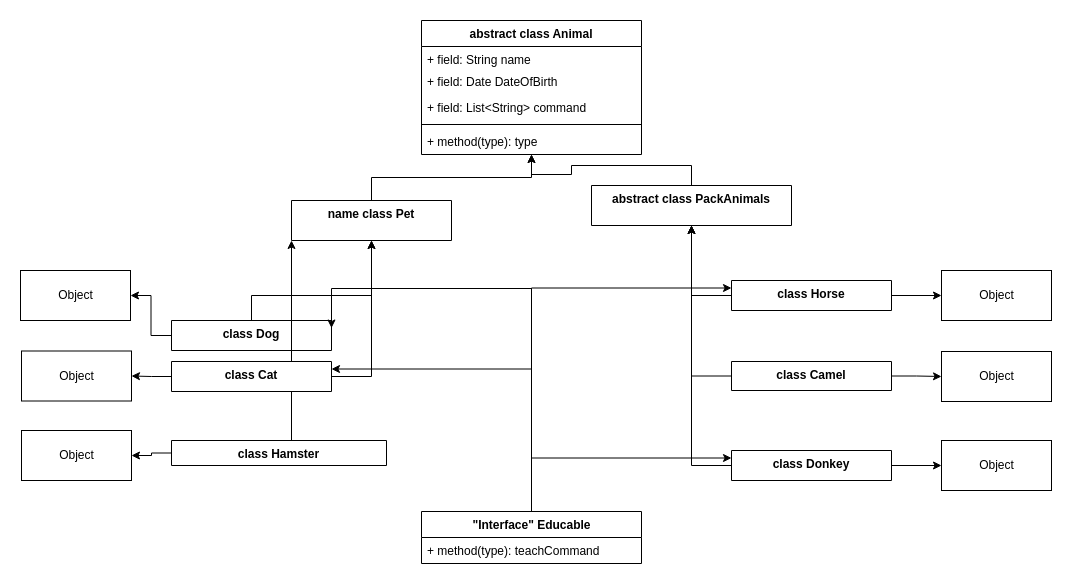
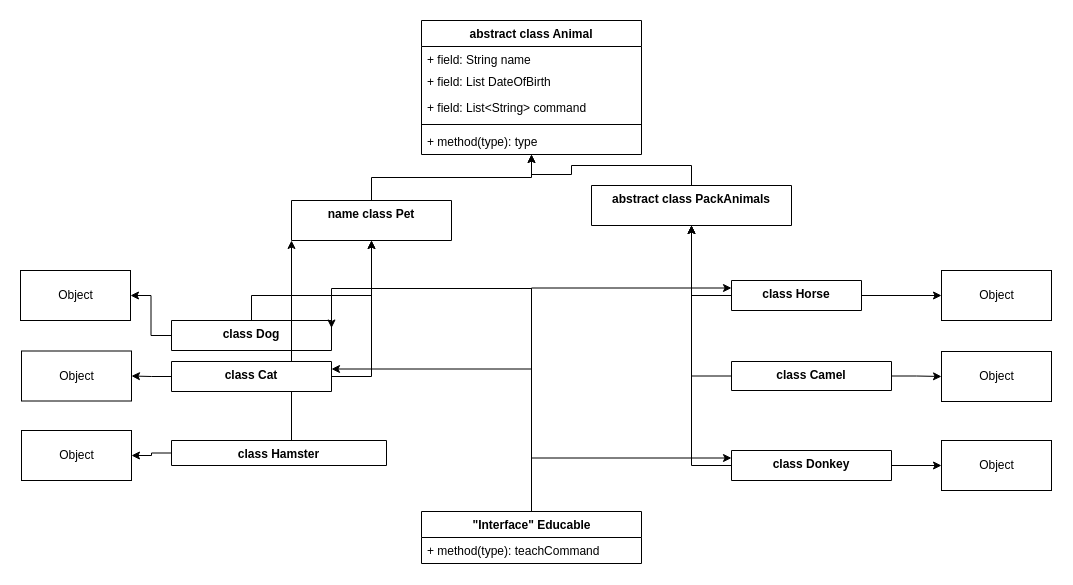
node "+ field: Date DateOfBirth": label "+ field: Date DateOfBirth" -> "+ field: List DateOfBirth"
node "class Horse": size 160x30 -> 130x30
